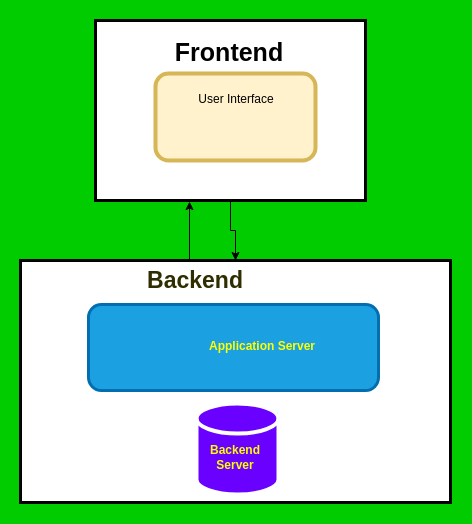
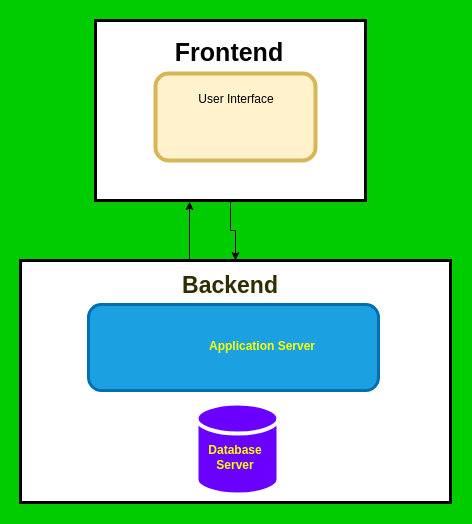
node "Backend": moved (196, 281) -> (231, 286)
node "Backend Server": label "Backend Server" -> "Database Server"
